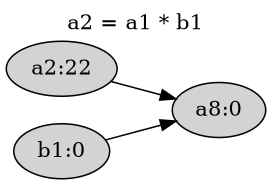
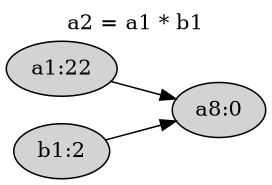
node "a2:22": label "a2:22" -> "a1:22"
node "b1:0": label "b1:0" -> "b1:2"
